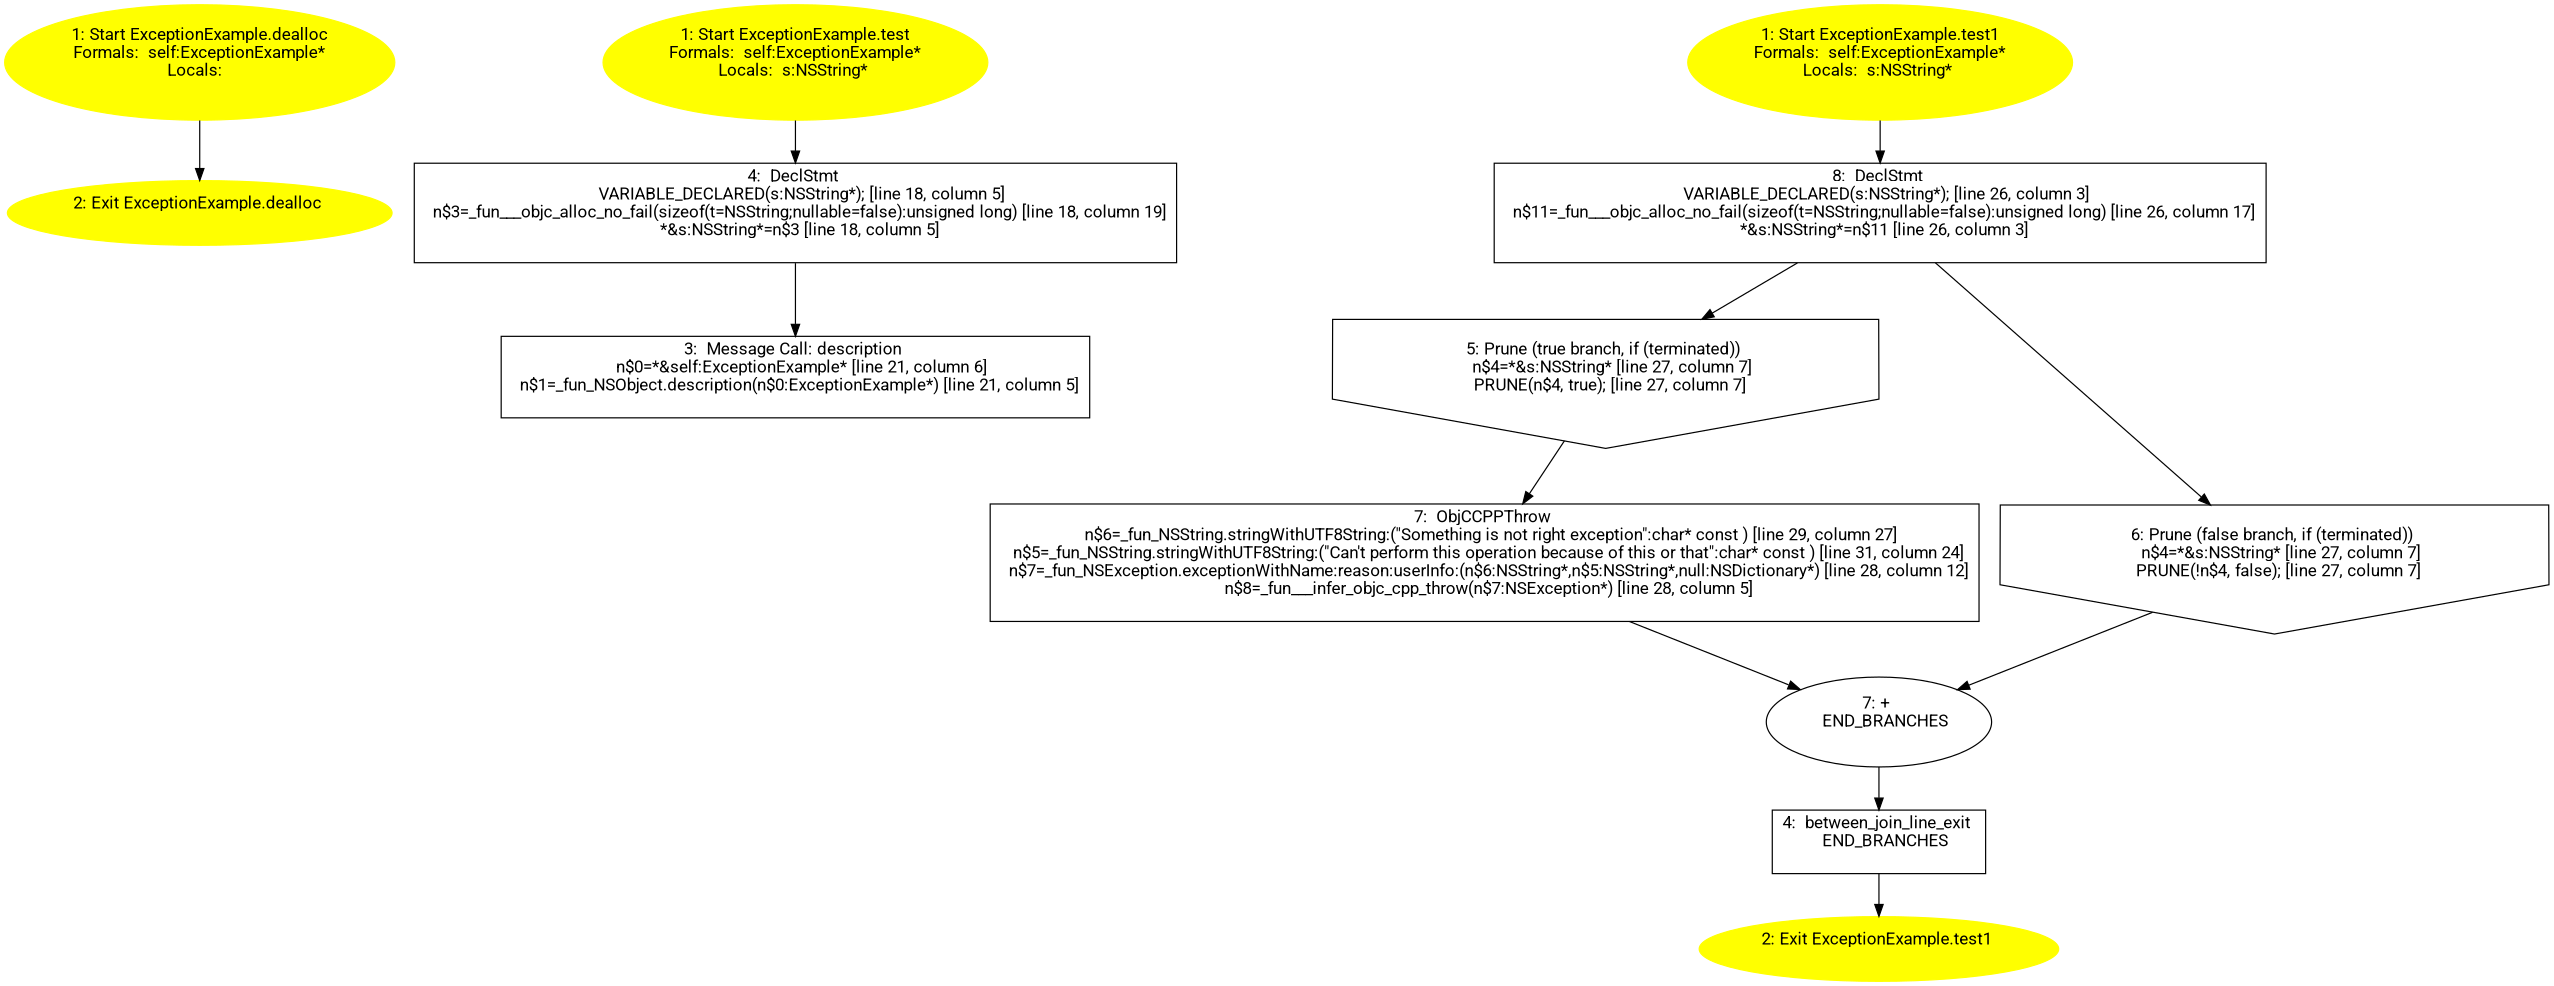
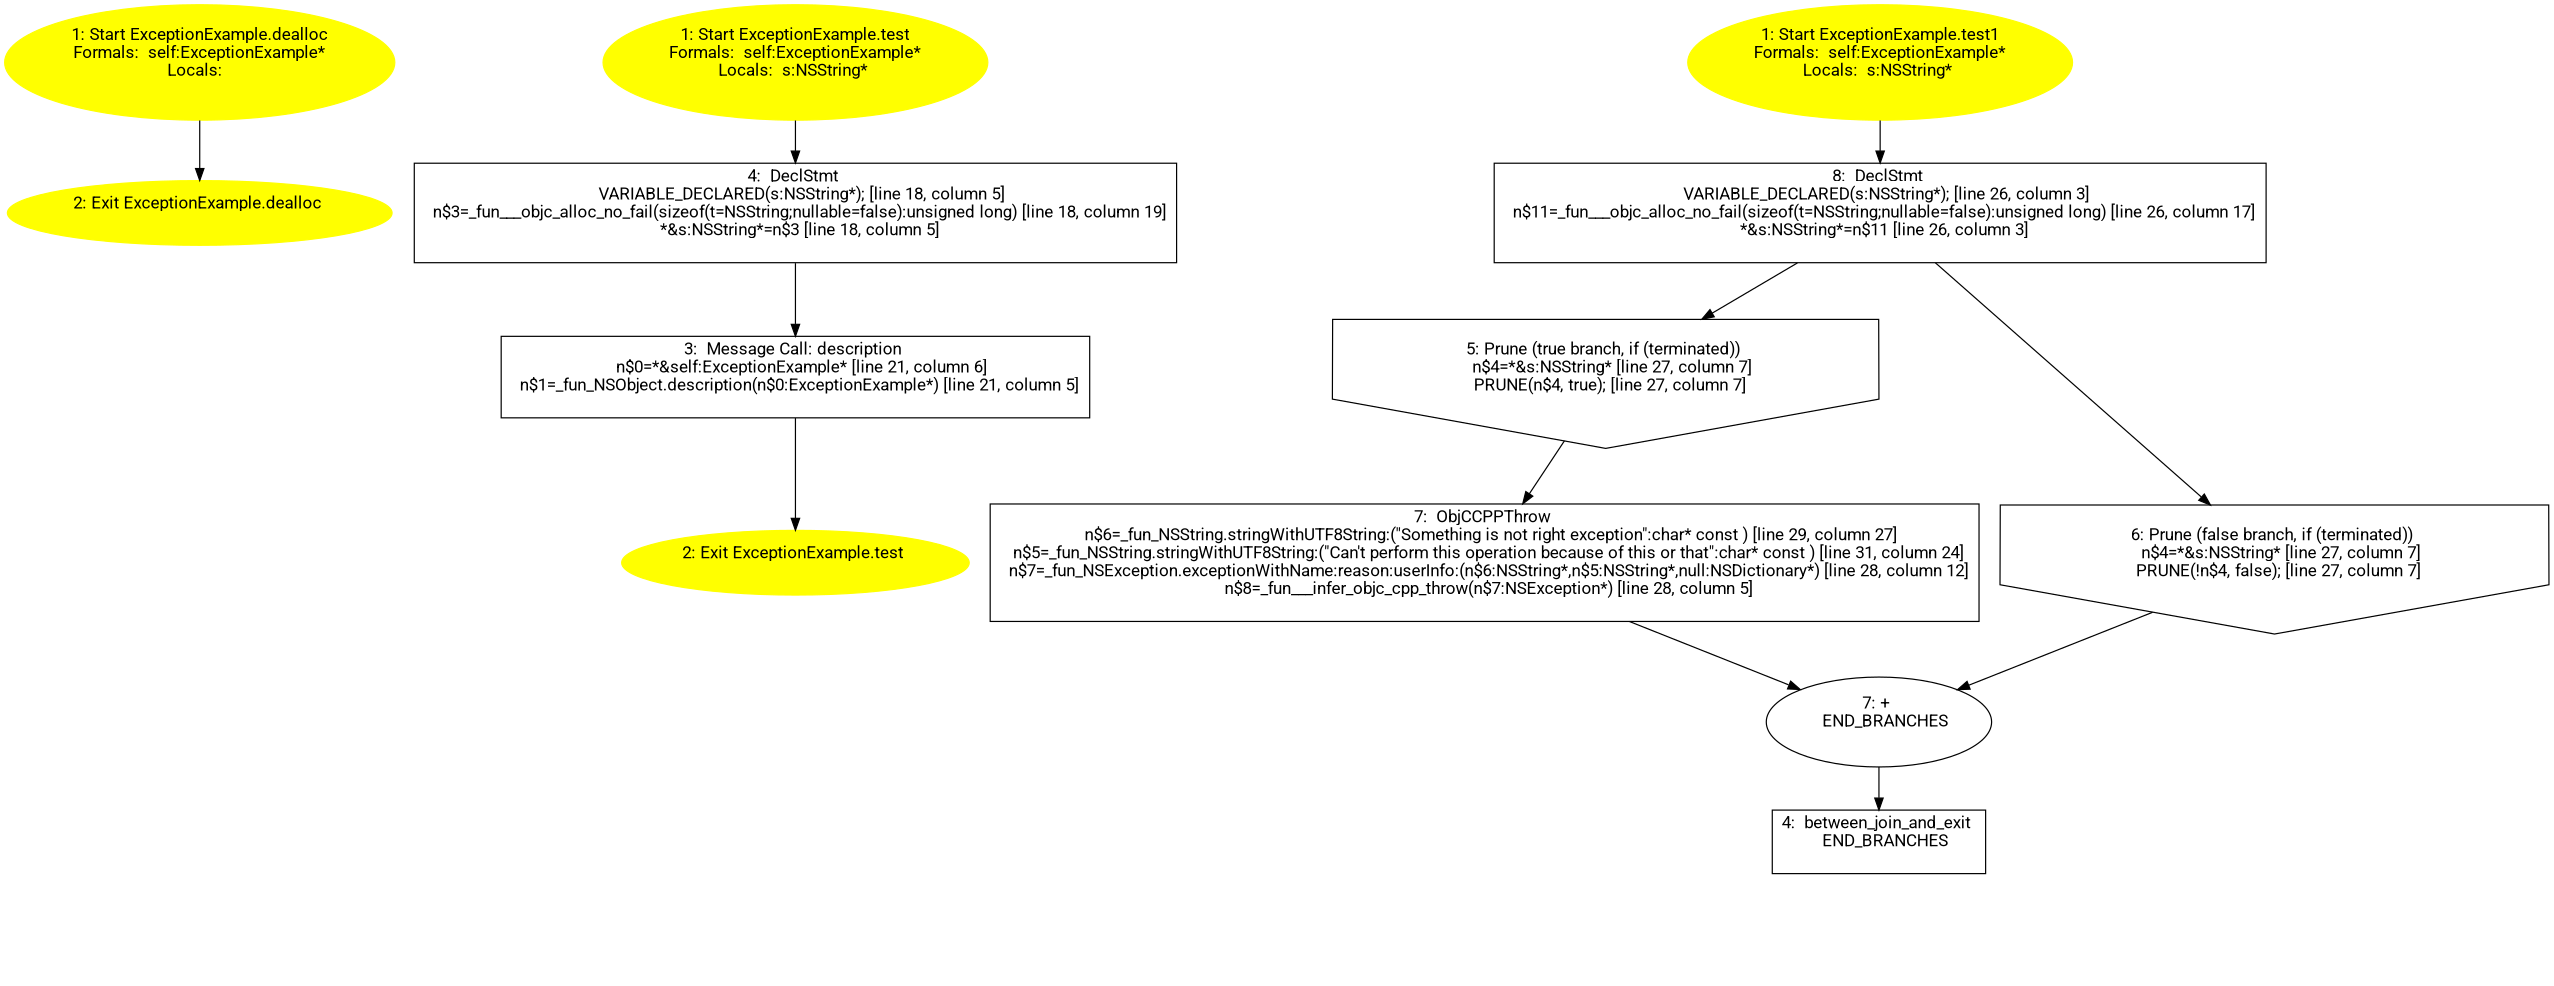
node "2: Exit ExceptionExample.test": added
node "4:  between_join_line_exit END_BRANCHES": label "4:  between_join_line_exit END_BRANCHES" -> "4:  between_join_and_exit END_BRANCHES"
node "2: Exit ExceptionExample.test1": removed
